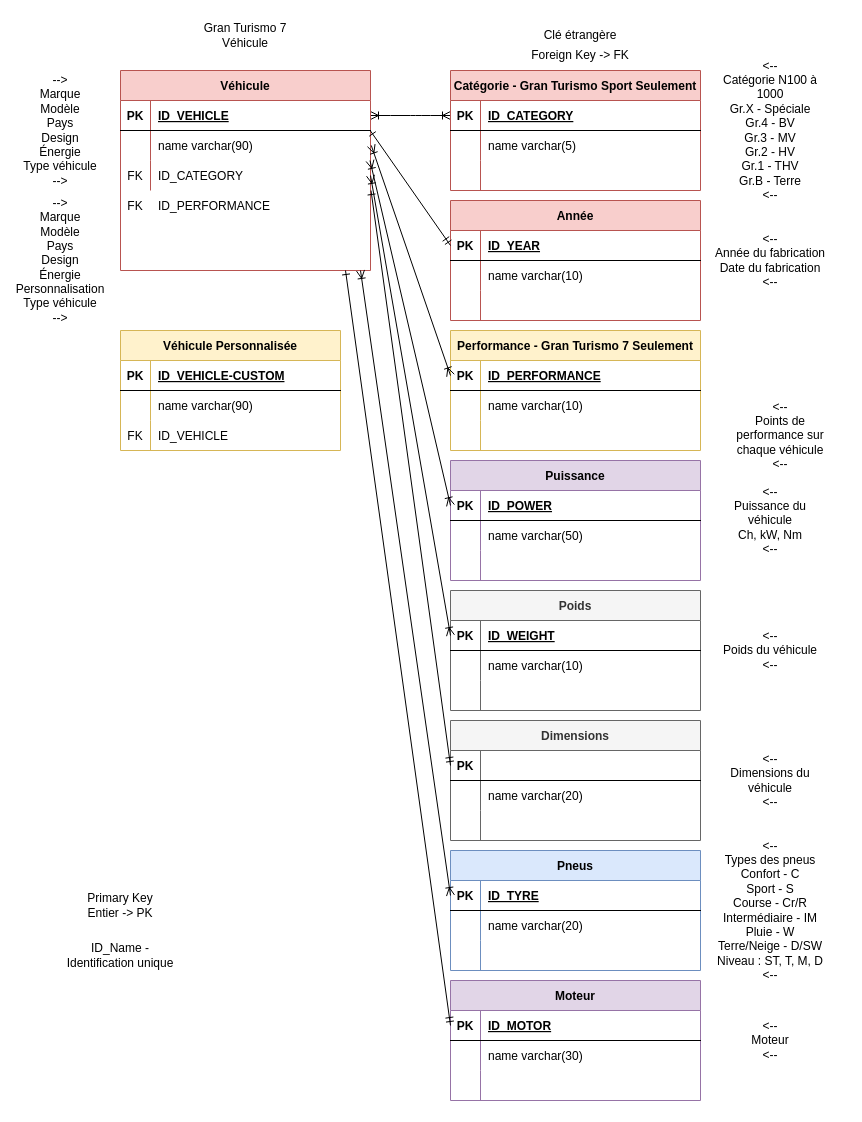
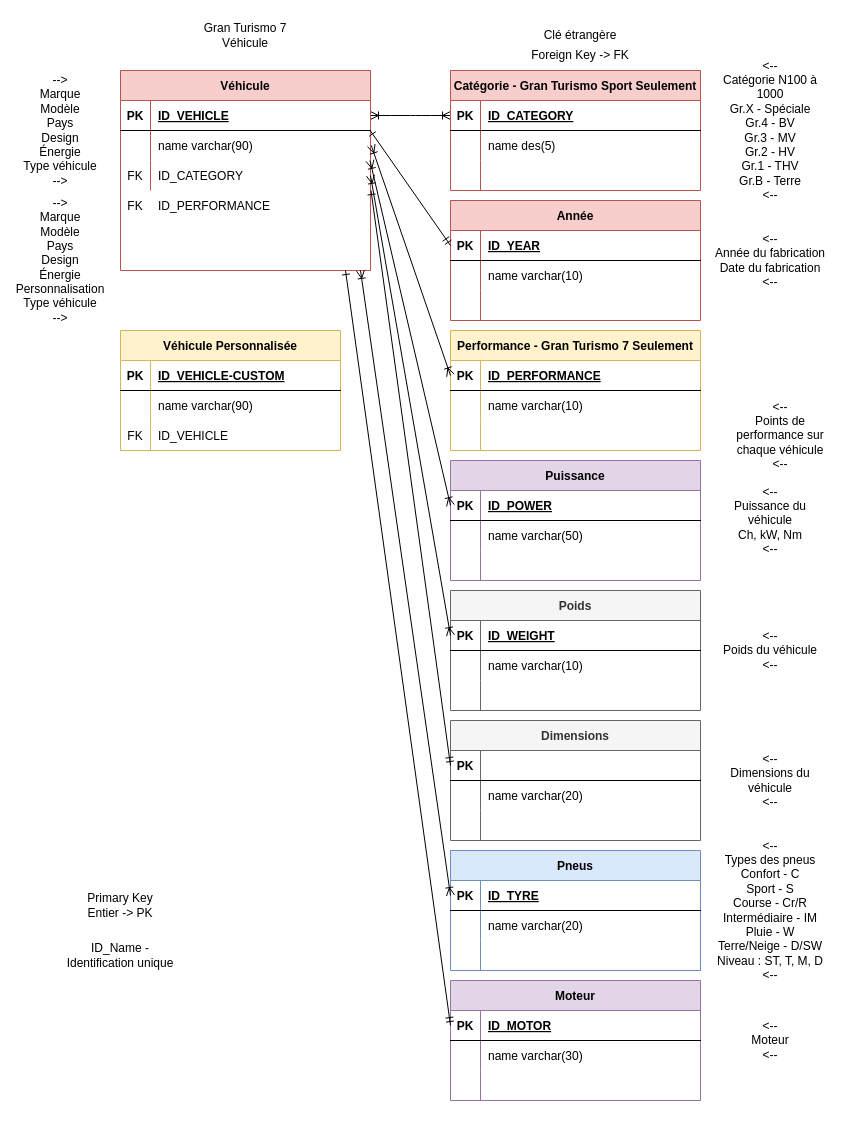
node "name varchar(5)": label "name varchar(5)" -> "name des(5)"
